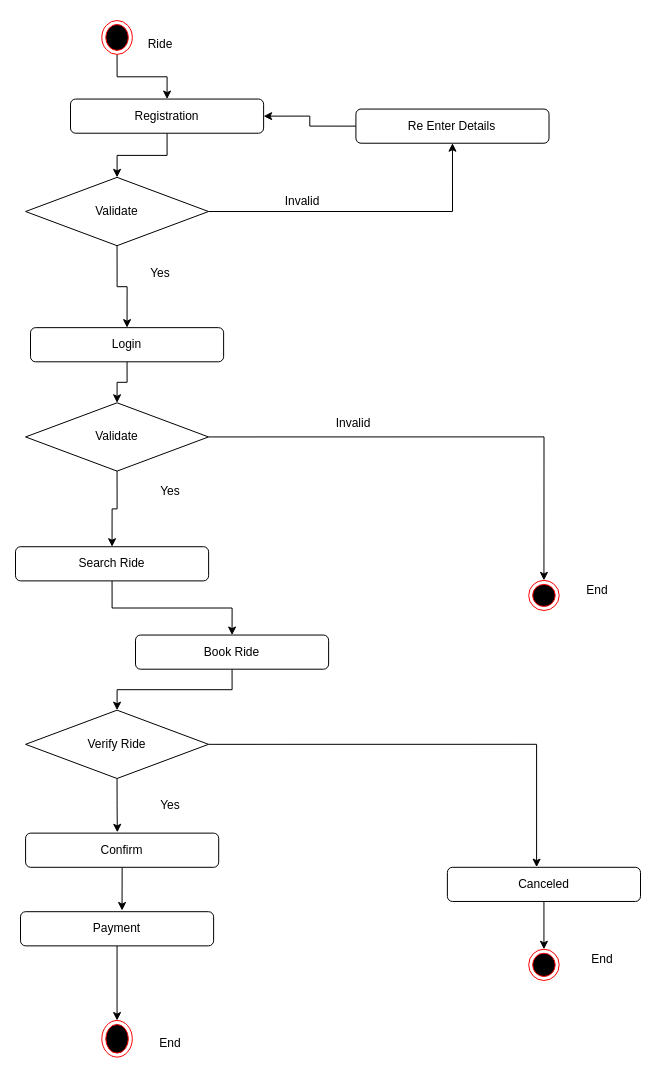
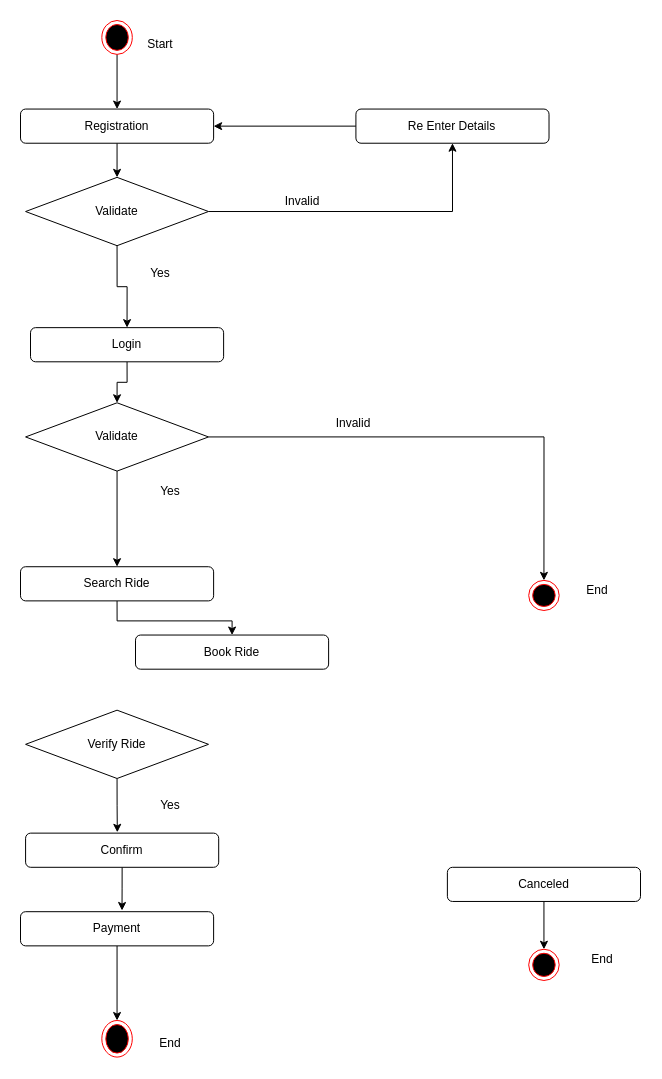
node "Ride": label "Ride" -> "Start"
node "Registration": moved (167, 116) -> (117, 126)
node "Search Ride": moved (112, 564) -> (117, 584)
edge "Book Ride" -> "Verify Ride": removed
edge "Verify Ride" -> "Canceled": removed
